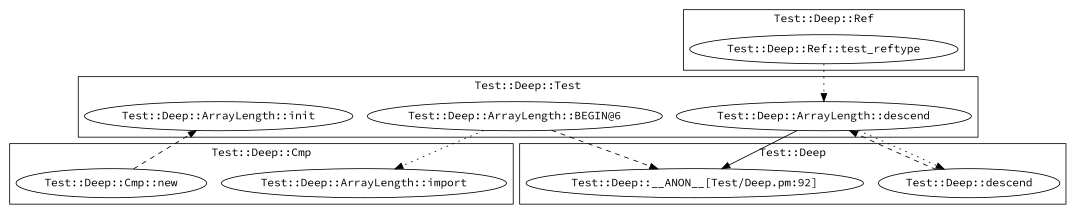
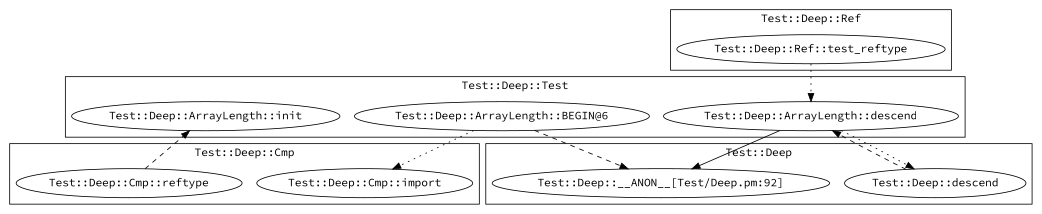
node "Test::Deep::Cmp::new": label "Test::Deep::Cmp::new" -> "Test::Deep::Cmp::reftype"
node "Test::Deep::ArrayLength::import": label "Test::Deep::ArrayLength::import" -> "Test::Deep::Cmp::import"
